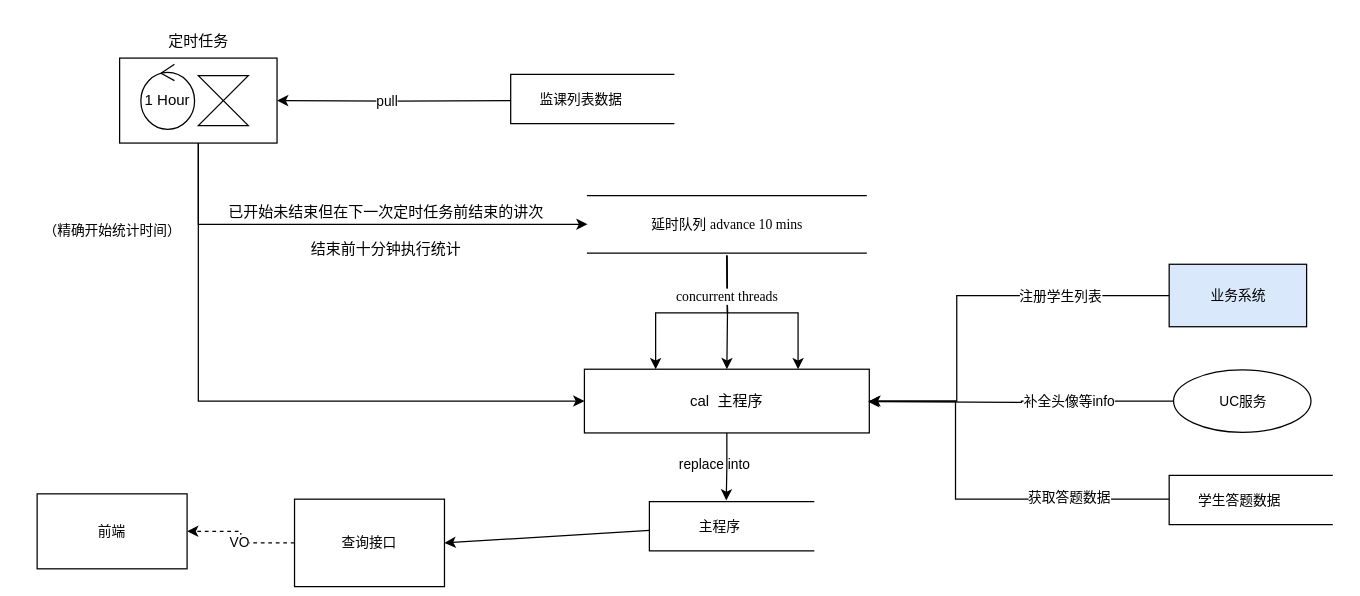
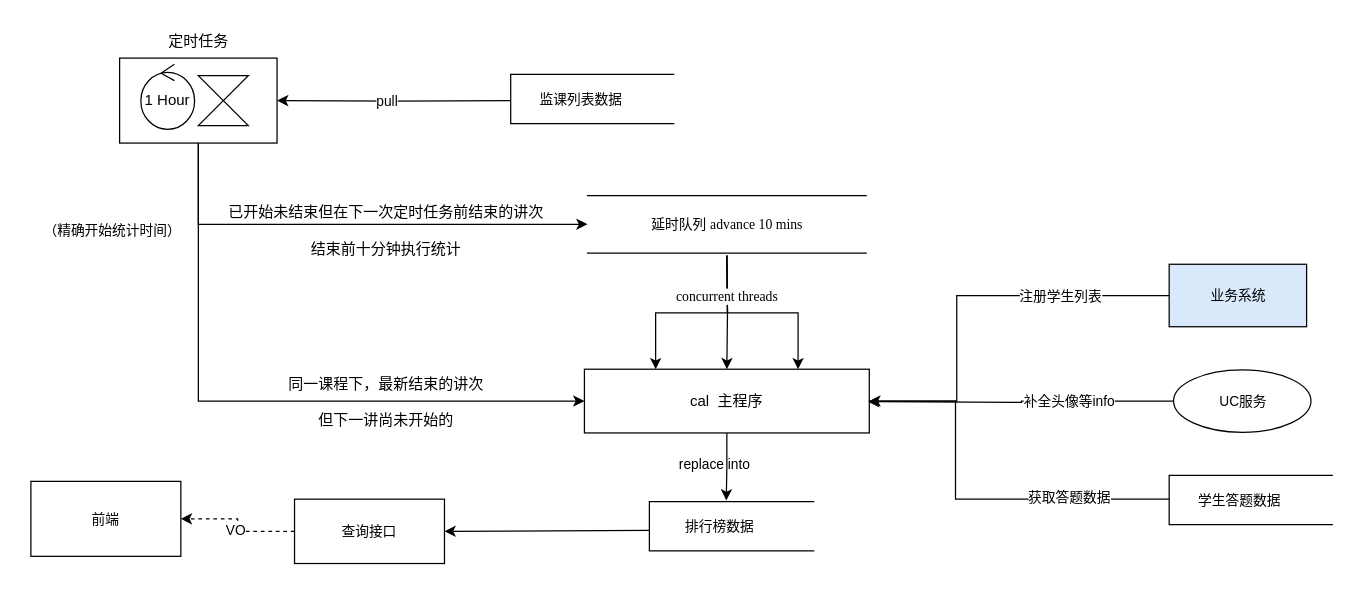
node "同一课程下，最新结束的讲次 但下一讲尚未开始的": added
node "主程序": label "主程序" -> "排行榜数据"
node "前端": moved (112, 532) -> (106, 519)
node "查询接口": size 150x88 -> 150x64
